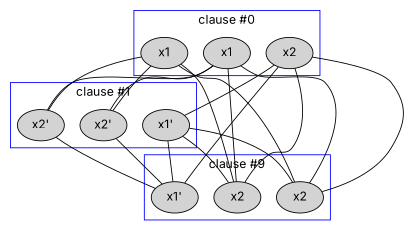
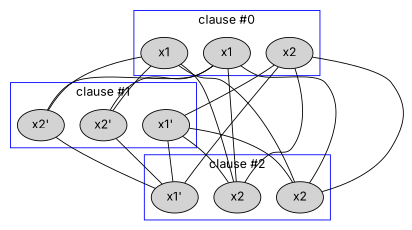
cluster "clause #9": label "clause #9" -> "clause #2"
